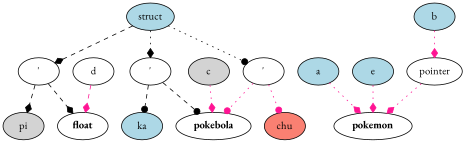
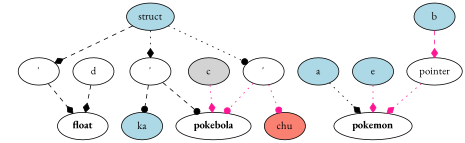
edge "b" -> "pointer": style dotted -> dashed
edge "d" -> "float": color deeppink -> black
edge "a" -> "pokemon": color deeppink -> black
node "pi": removed
